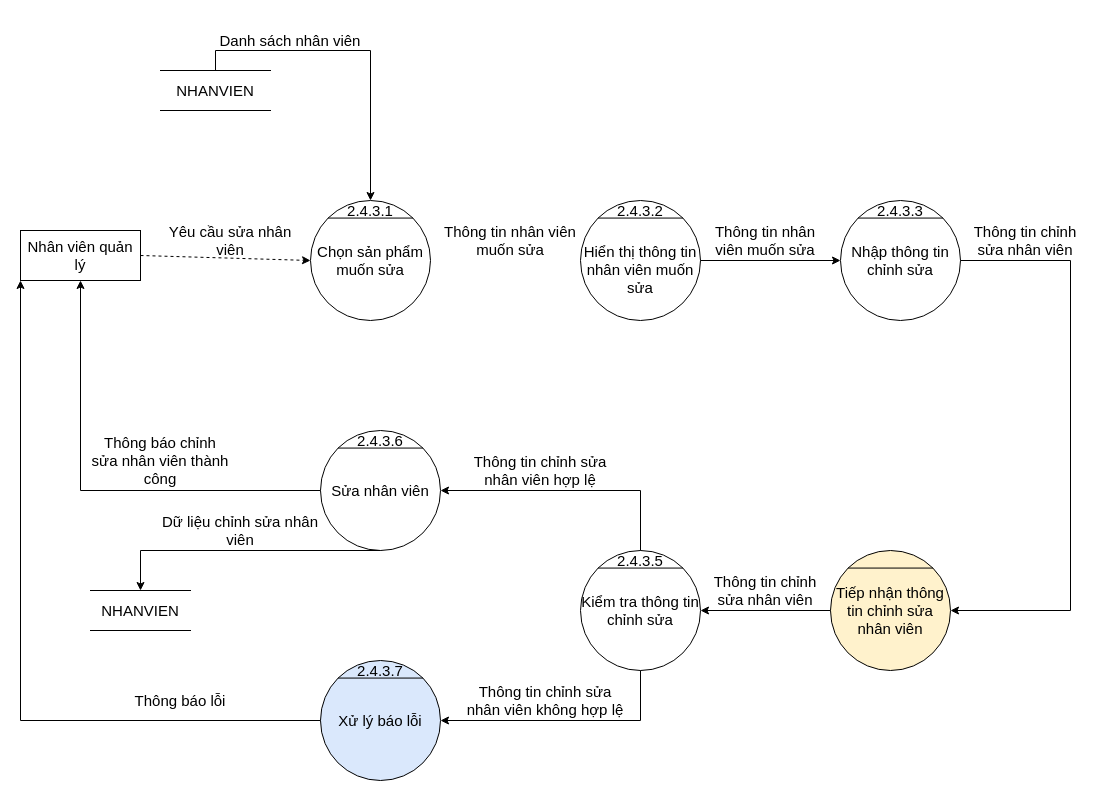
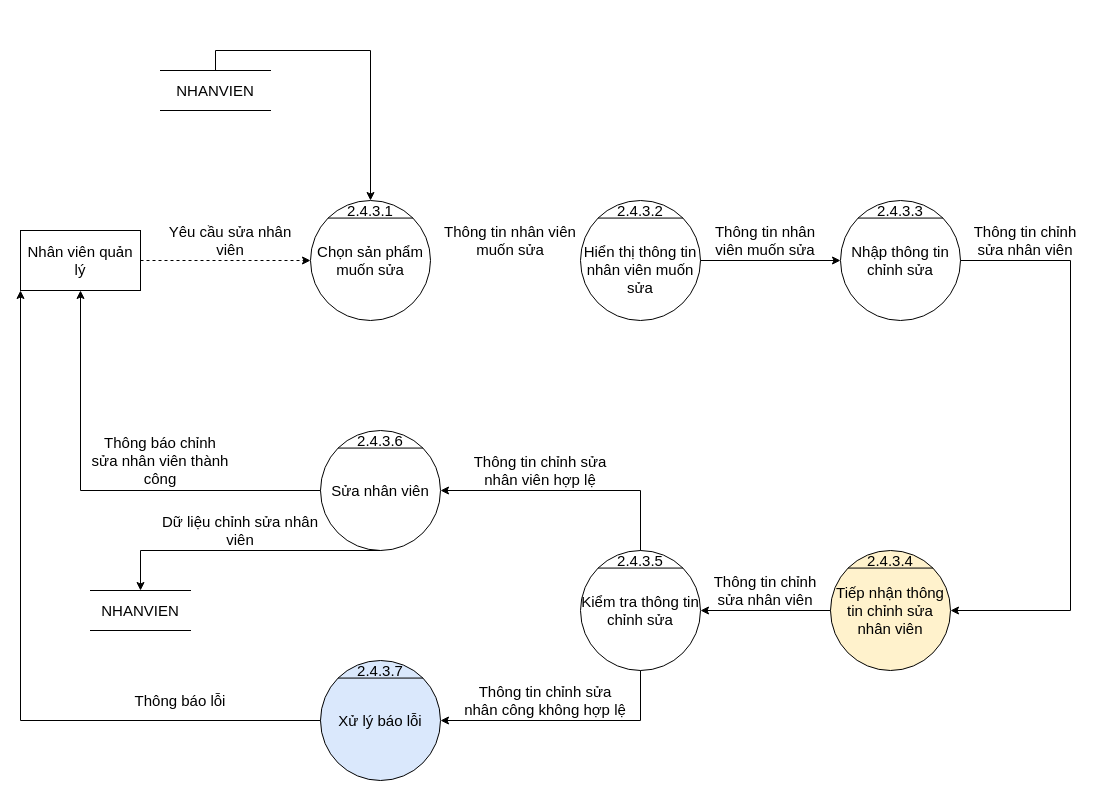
node "Danh sách nhân viên": removed
node "Nhân viên quản lý": size 120x50 -> 120x60
node "2.4.3.4": added
node "Thông tin chỉnh sửa nhân viên không hợp lệ": label "Thông tin chỉnh sửa nhân viên không hợp lệ" -> "Thông tin chỉnh sửa nhân công không hợp lệ"
